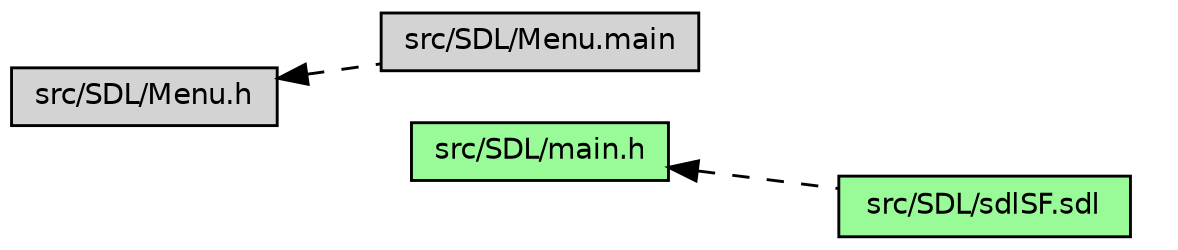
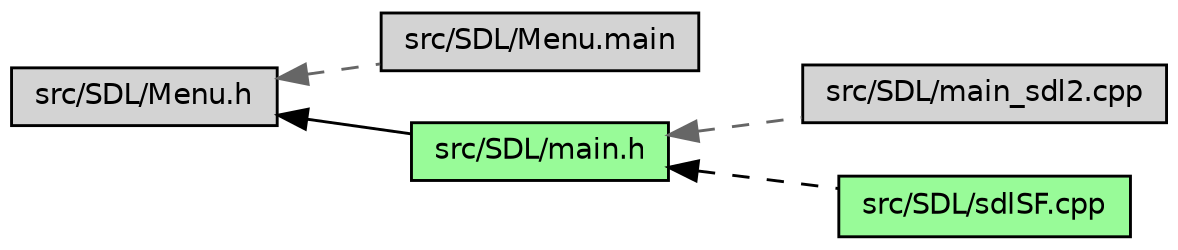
edge "src/SDL/Menu.main" -> "src/SDL/Menu.h": color black -> gray40
node "src/SDL/main_sdl2.cpp": added
edge "src/SDL/main.h" -> "src/SDL/Menu.h": added
node "src/SDL/sdlSF.sdl": label "src/SDL/sdlSF.sdl" -> "src/SDL/sdlSF.cpp"
